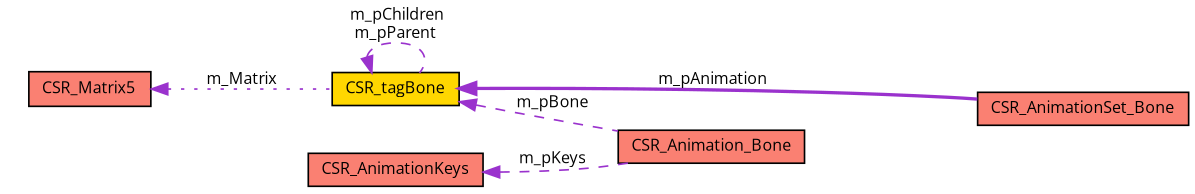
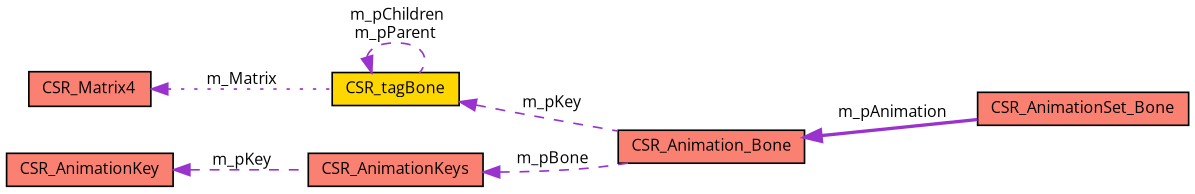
node "CSR_Matrix5": label "CSR_Matrix5" -> "CSR_Matrix4"
edge "CSR_AnimationSet_Bone" -> "CSR_tagBone": now "CSR_AnimationSet_Bone" -> "CSR_Animation_Bone"
edge "CSR_Animation_Bone" -> "CSR_tagBone": label " m_pBone" -> " m_pKey"
edge "CSR_Animation_Bone" -> "CSR_AnimationKeys": label " m_pKeys" -> " m_pBone"
node "CSR_AnimationKey": added
